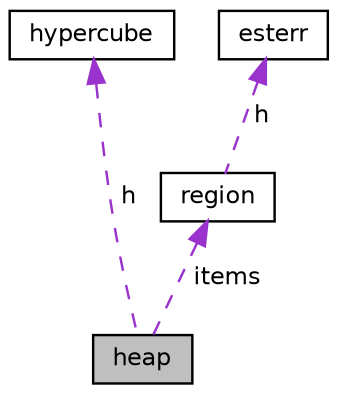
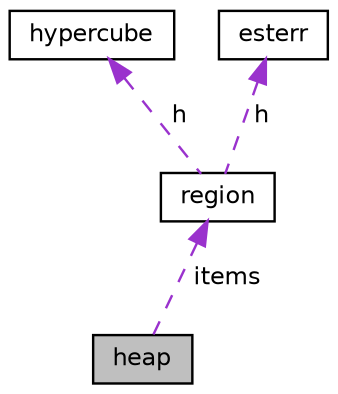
edge "heap" -> "hypercube": now "region" -> "hypercube"
